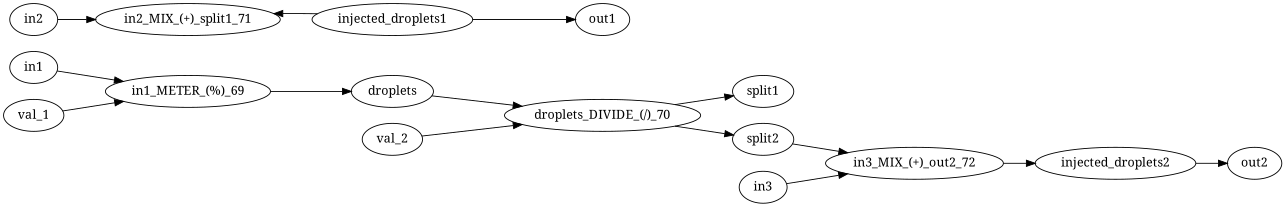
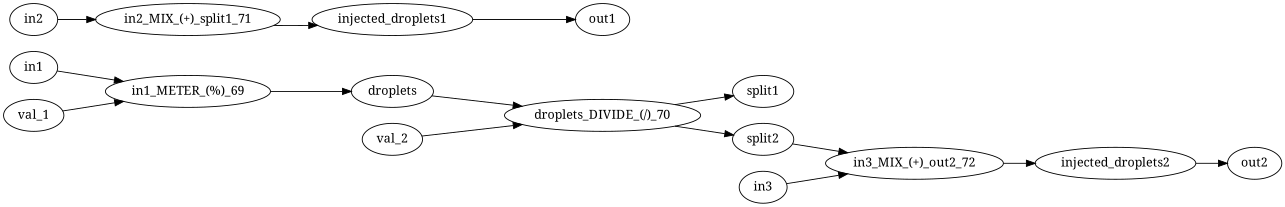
edge "injected_droplets1" -> "in2_MIX_(+)_split1_71": reversed
